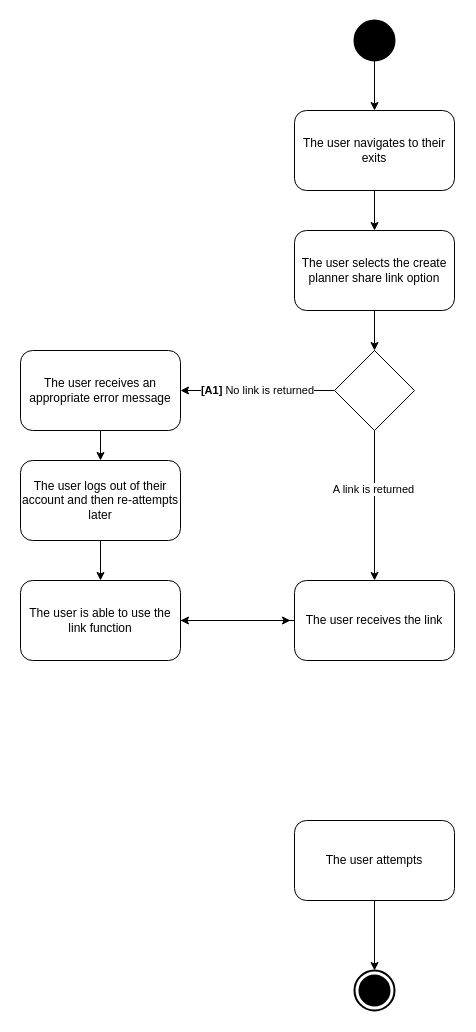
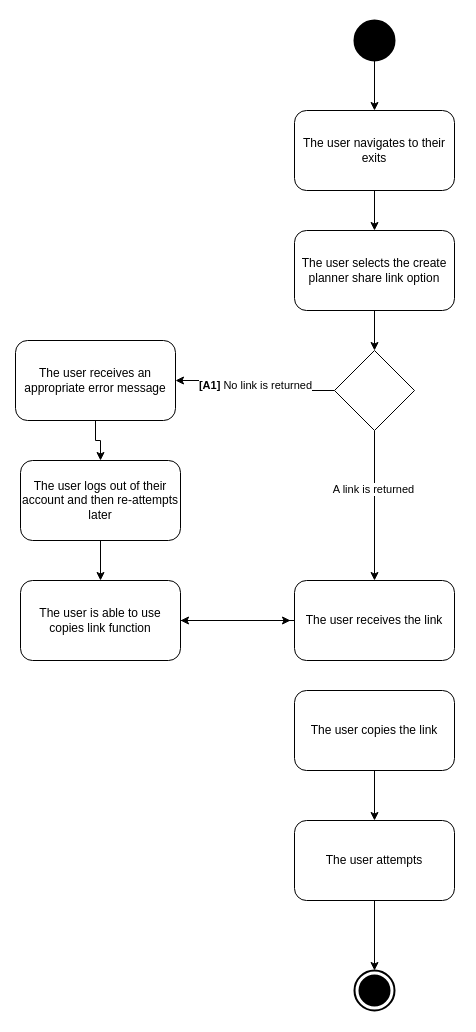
node "The user receives an appropriate error message": moved (101, 391) -> (96, 381)
node "The user is able to use the link function": label "The user is able to use the link function" -> "The user is able to use copies link function"
node "The user copies the link": added
edge "The user copies the link" -> "The user attempts": added
